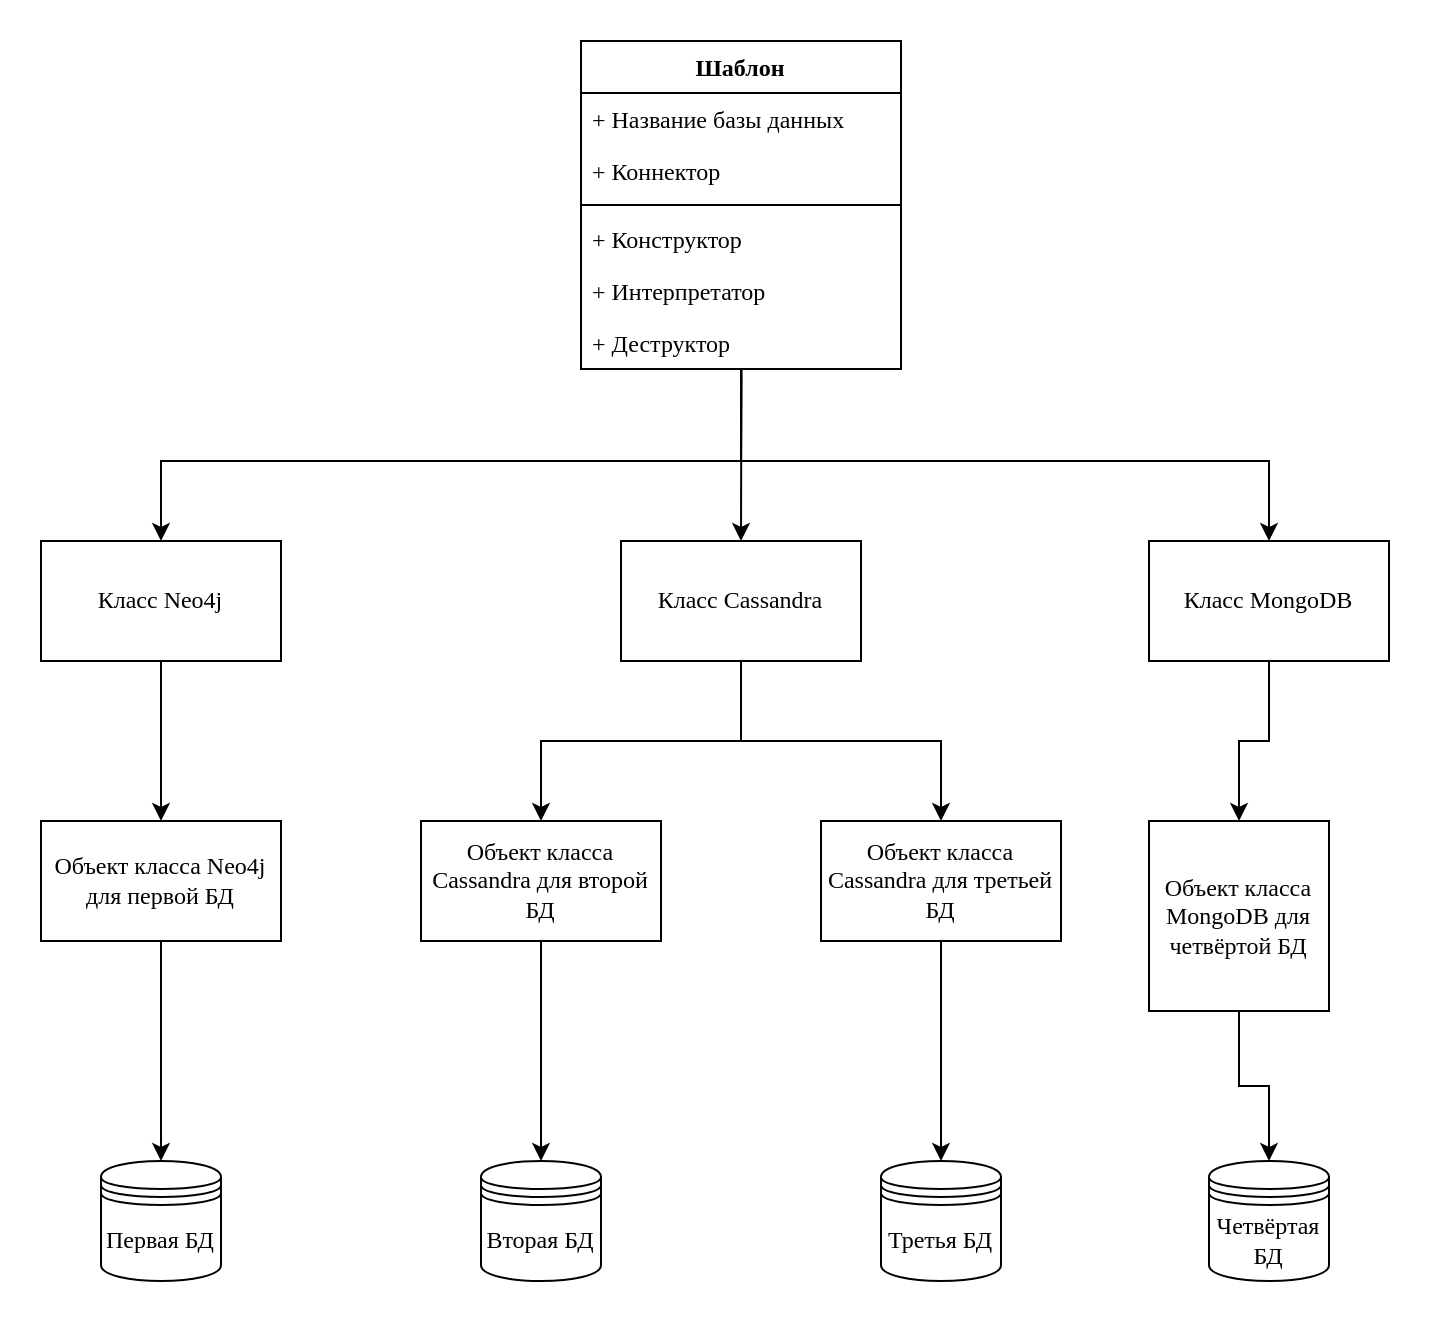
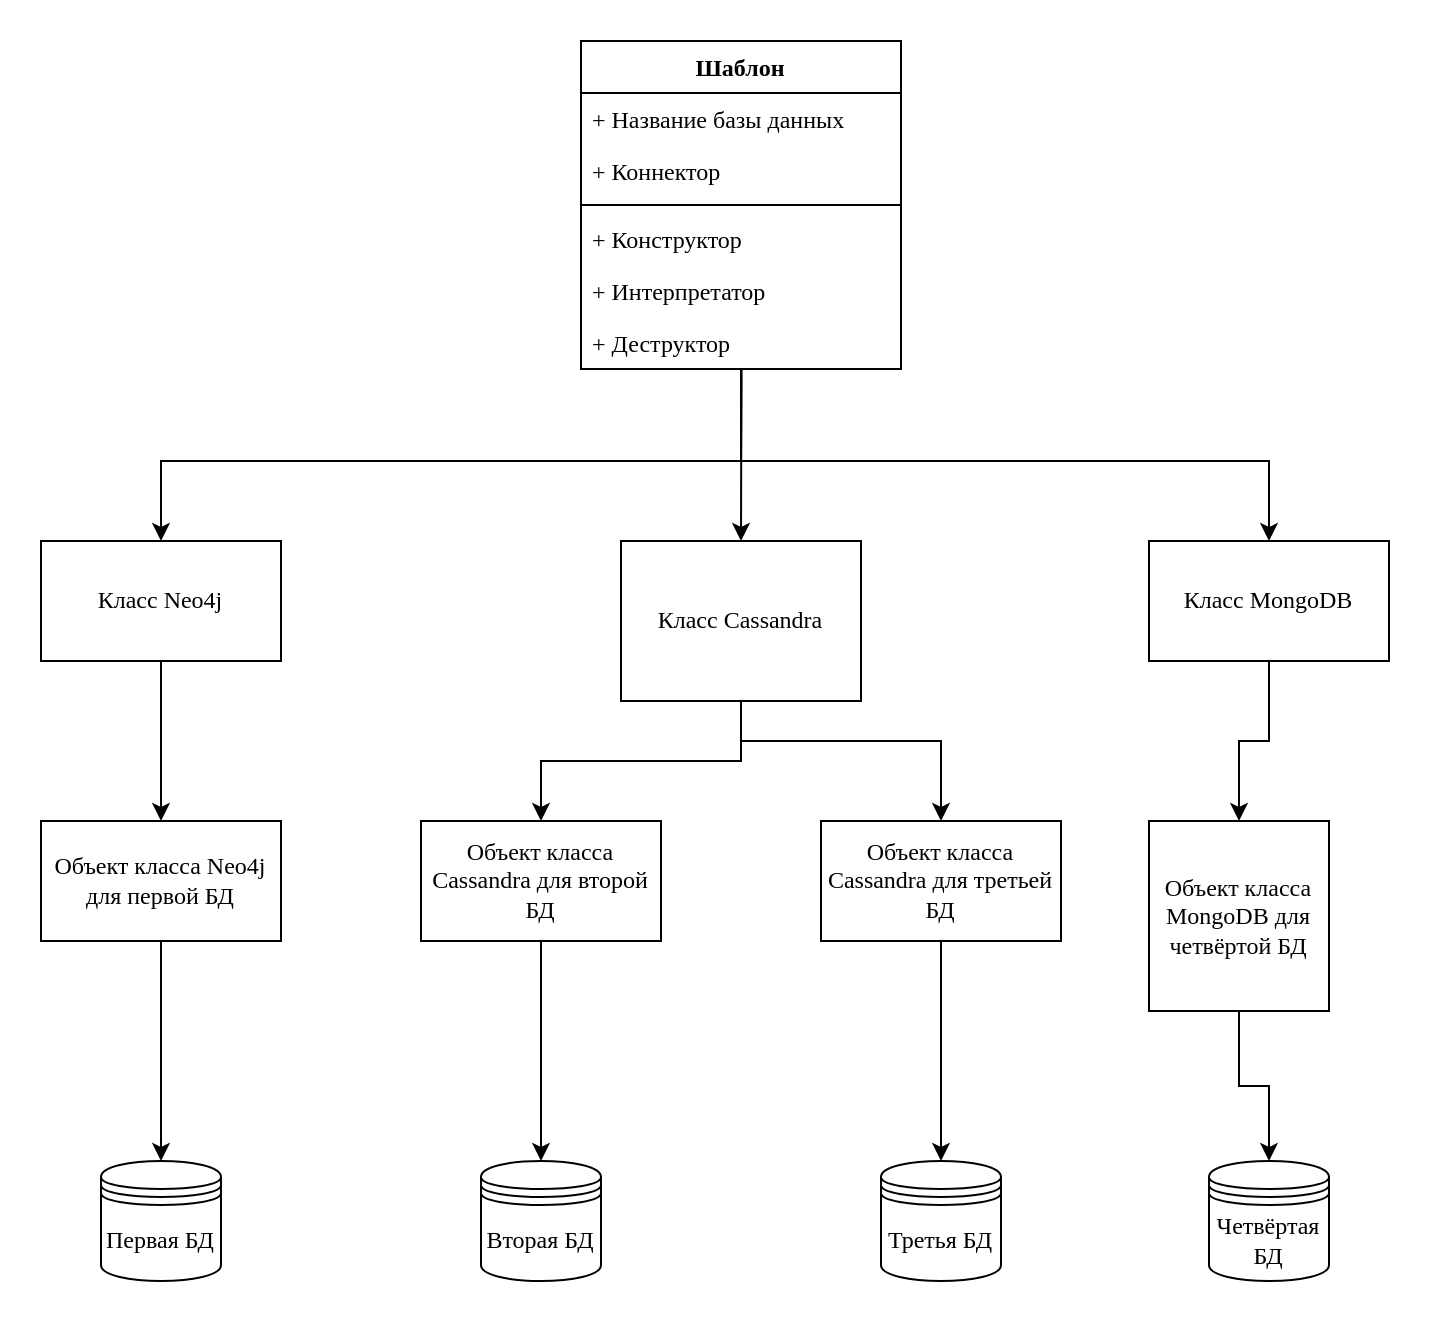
node "Класс Cassandra": size 240x120 -> 240x160
